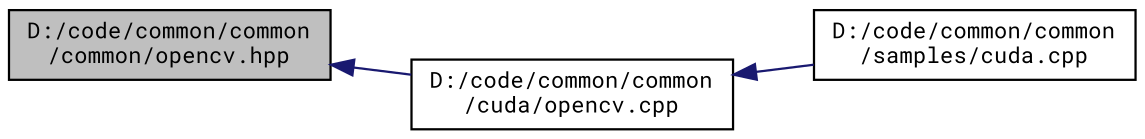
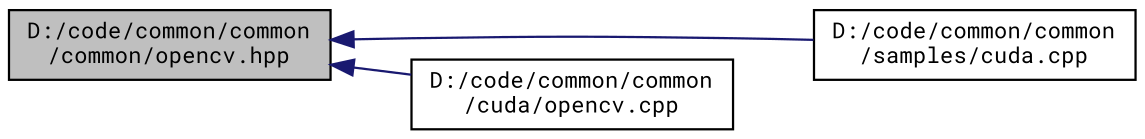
edge "D:/code/common/common /samples/cuda.cpp" -> "D:/code/common/common /cuda/opencv.cpp": now "D:/code/common/common /samples/cuda.cpp" -> "D:/code/common/common /common/opencv.hpp"
